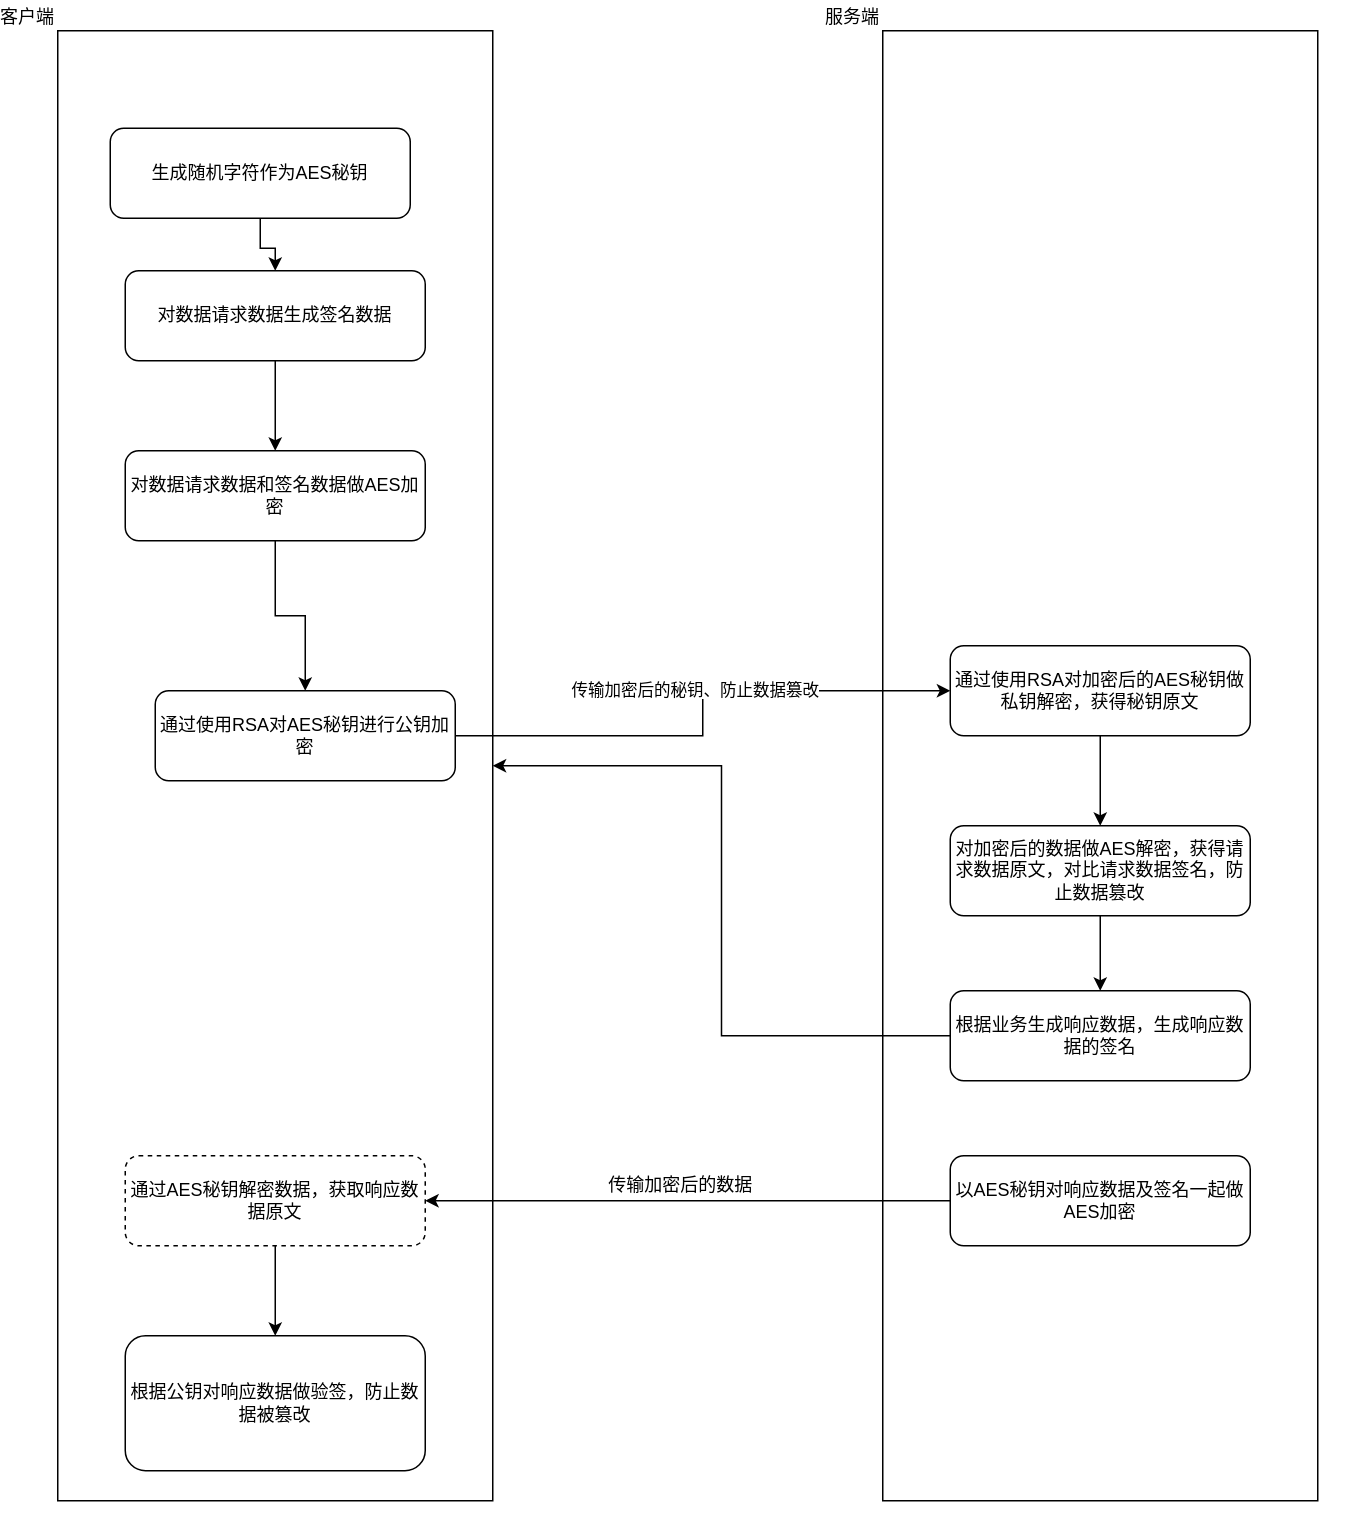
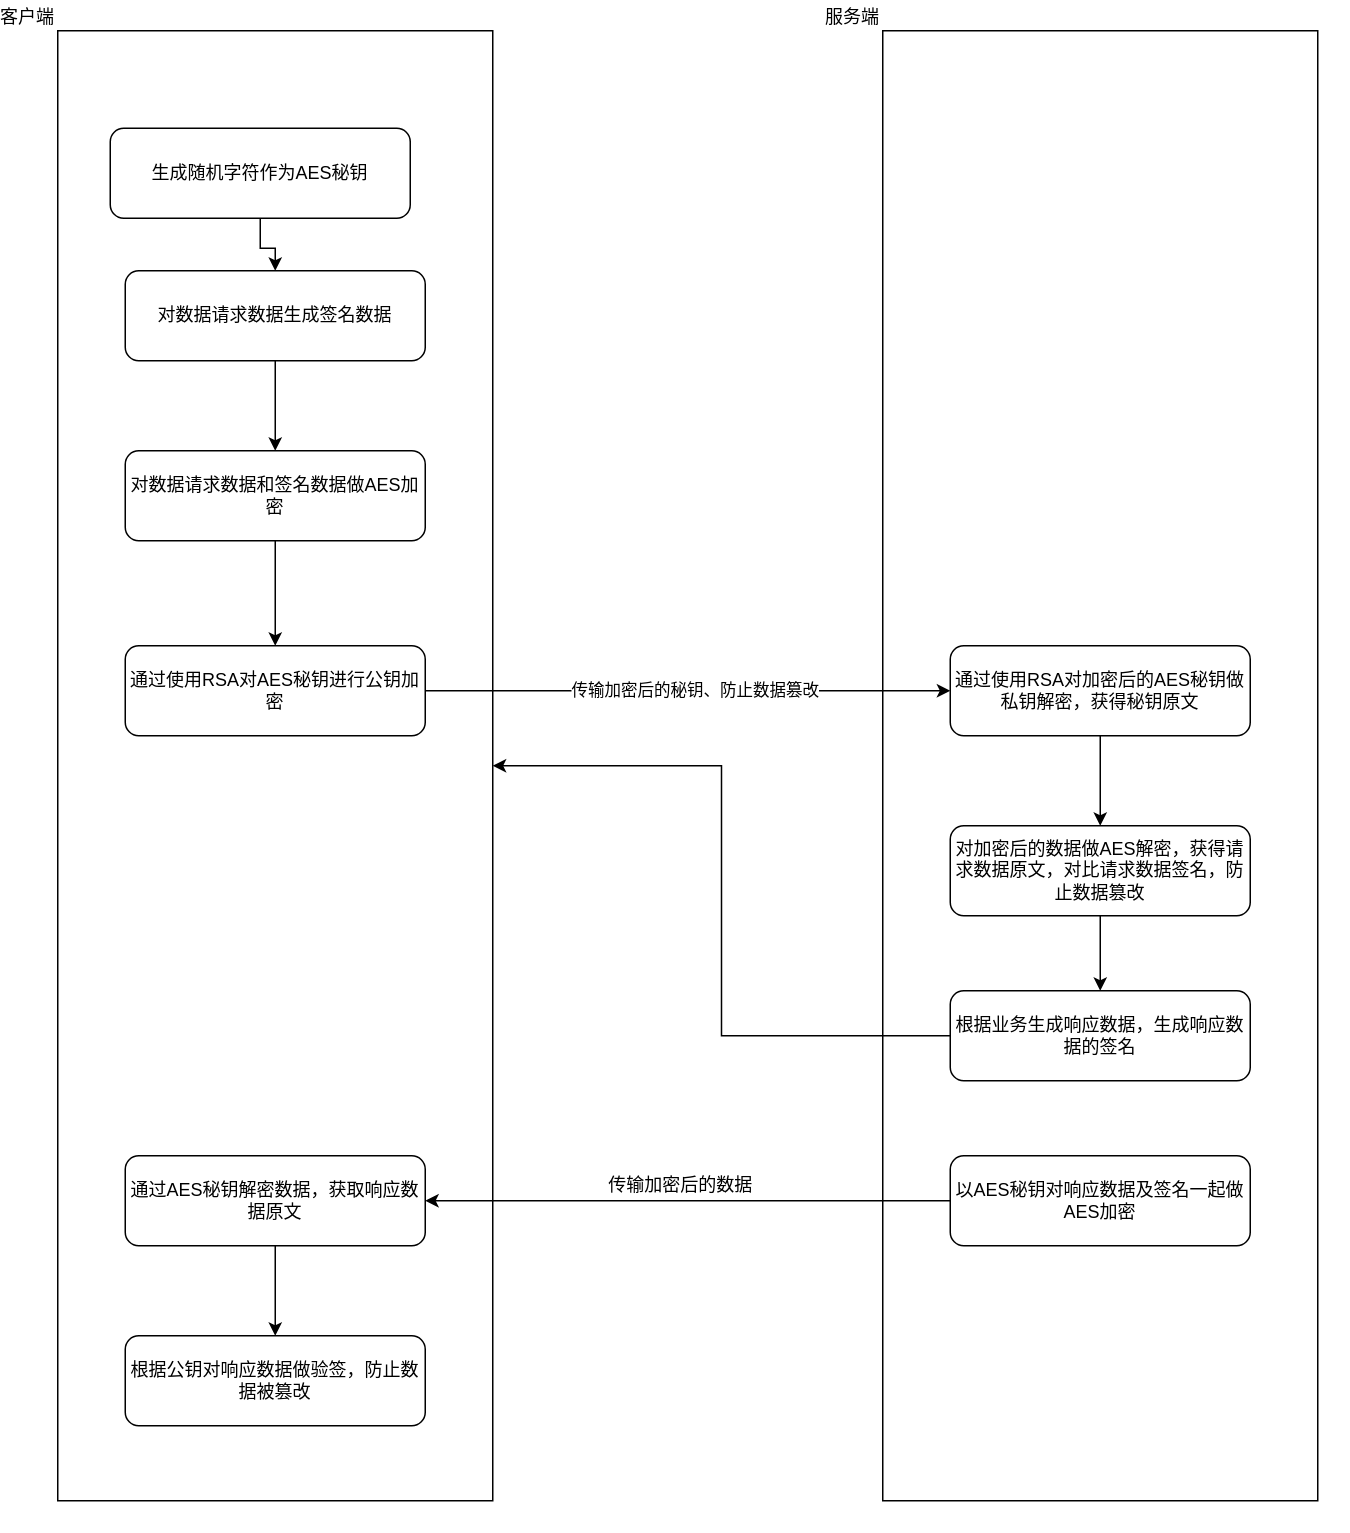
node "通过使用RSA对AES秘钥进行公钥加密": moved (305, 736) -> (275, 691)
node "通过AES秘钥解密数据，获取响应数据原文": style dashed -> solid
node "根据公钥对响应数据做验签，防止数据被篡改": size 300x135 -> 300x90
